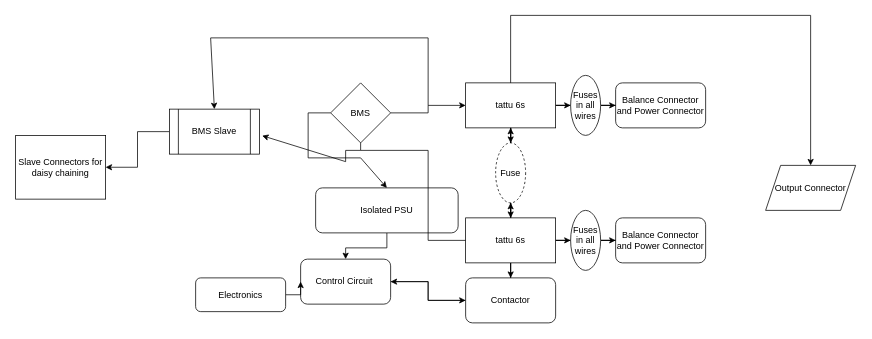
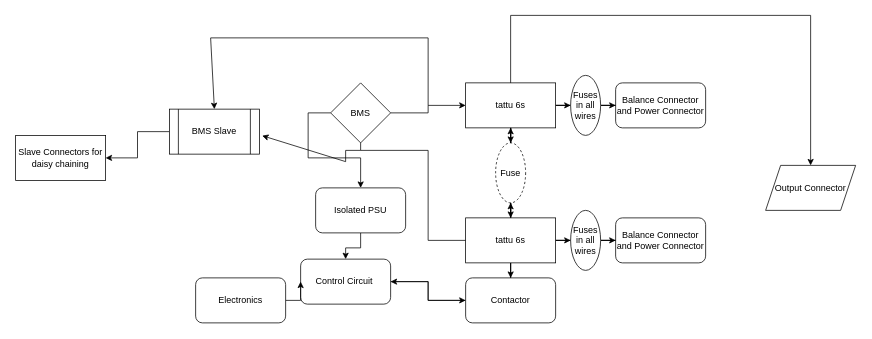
node "Slave Connectors for daisy chaining": size 90x64 -> 90x45
node "Isolated PSU": size 143x45 -> 90x45
node "Electronics": size 90x34 -> 90x45
